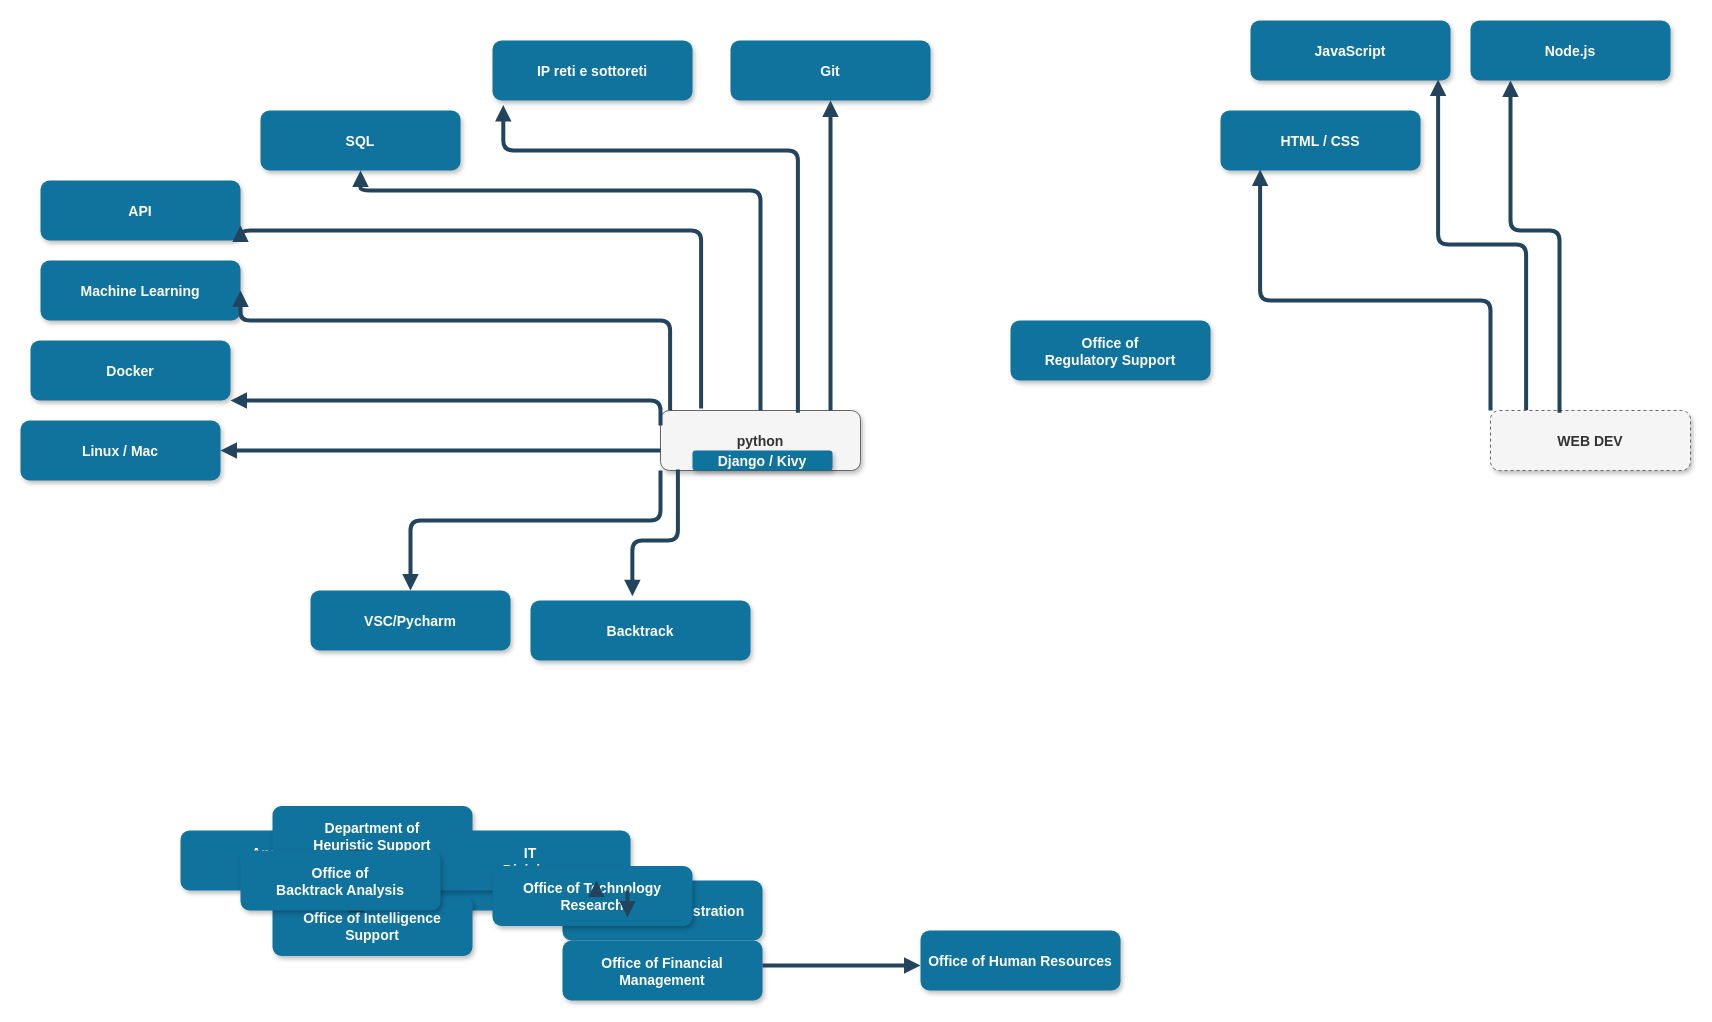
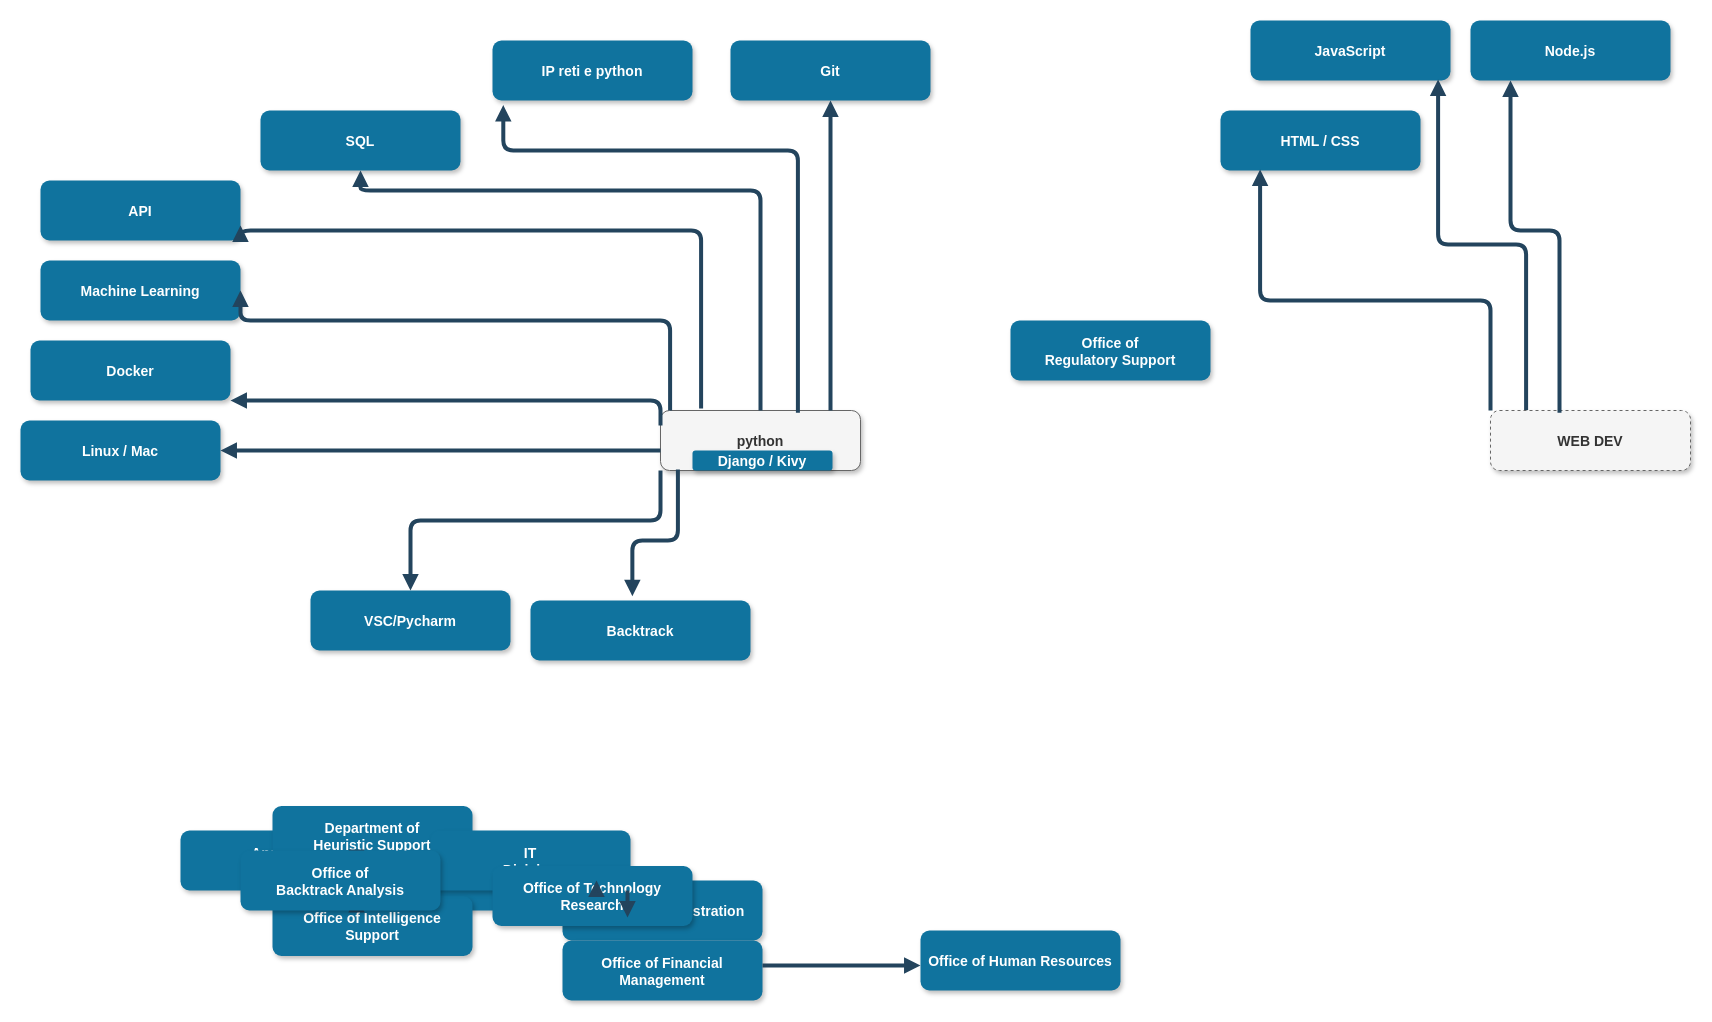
node "IP reti e sottoreti": label "IP reti e sottoreti" -> "IP reti e python"
